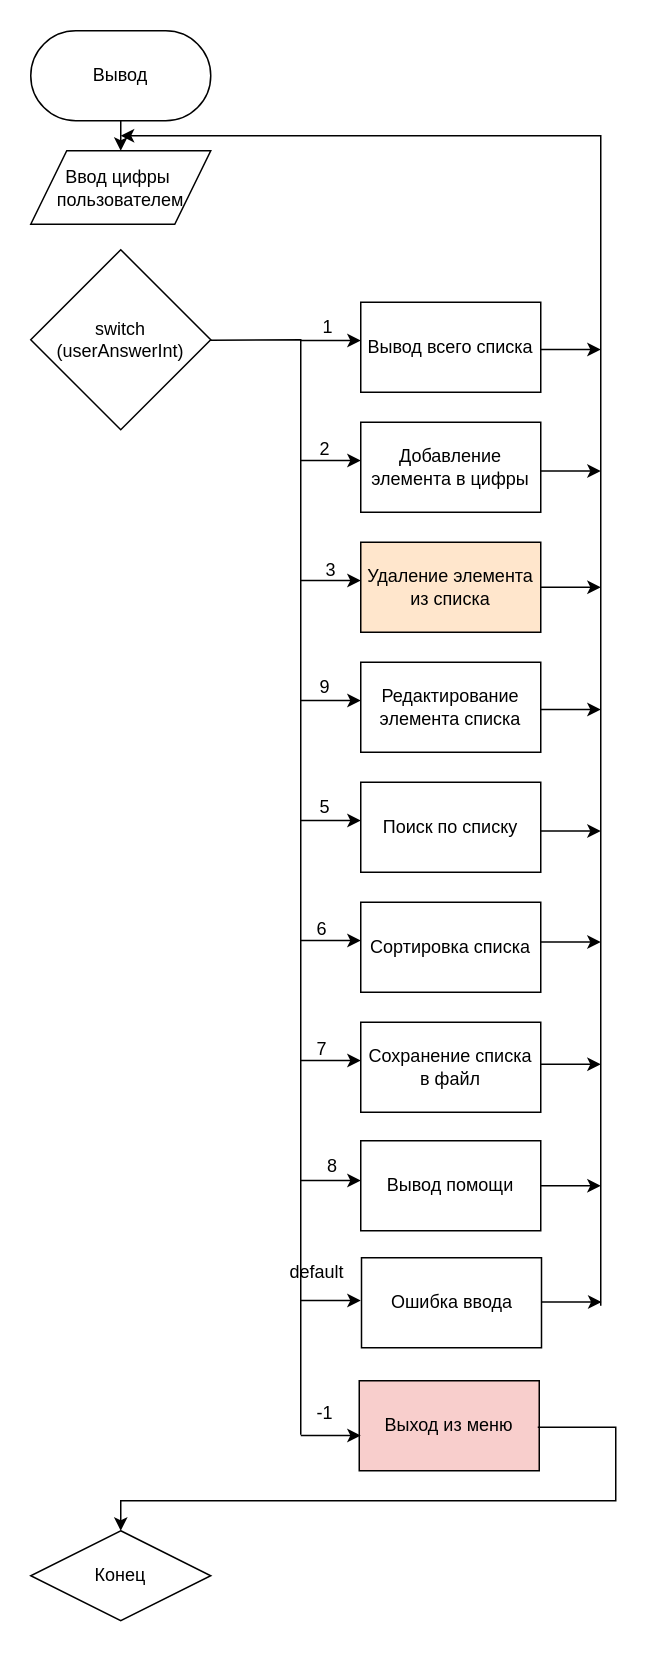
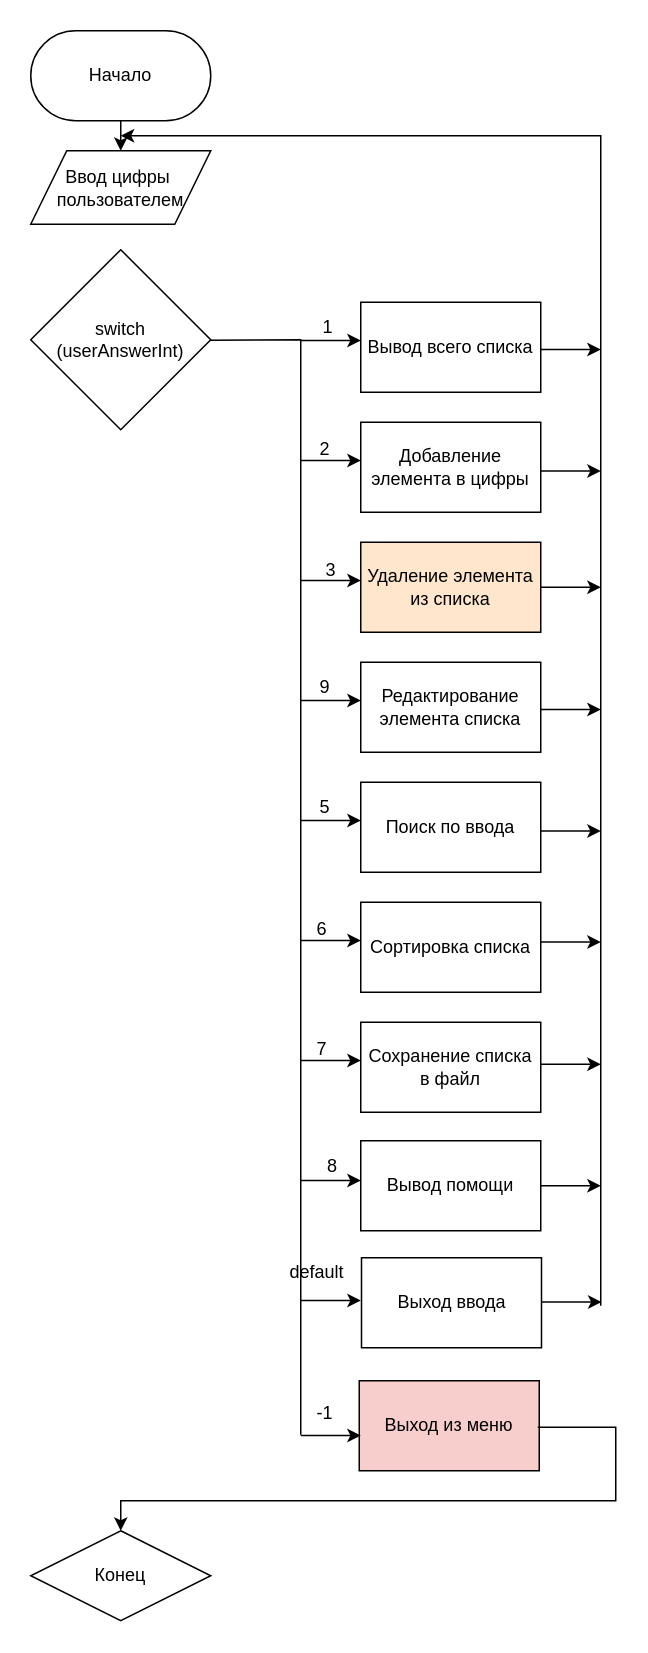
node "Вывод": label "Вывод" -> "Начало"
node "Поиск по списку": label "Поиск по списку" -> "Поиск по ввода"
node "Ошибка ввода": label "Ошибка ввода" -> "Выход ввода"
